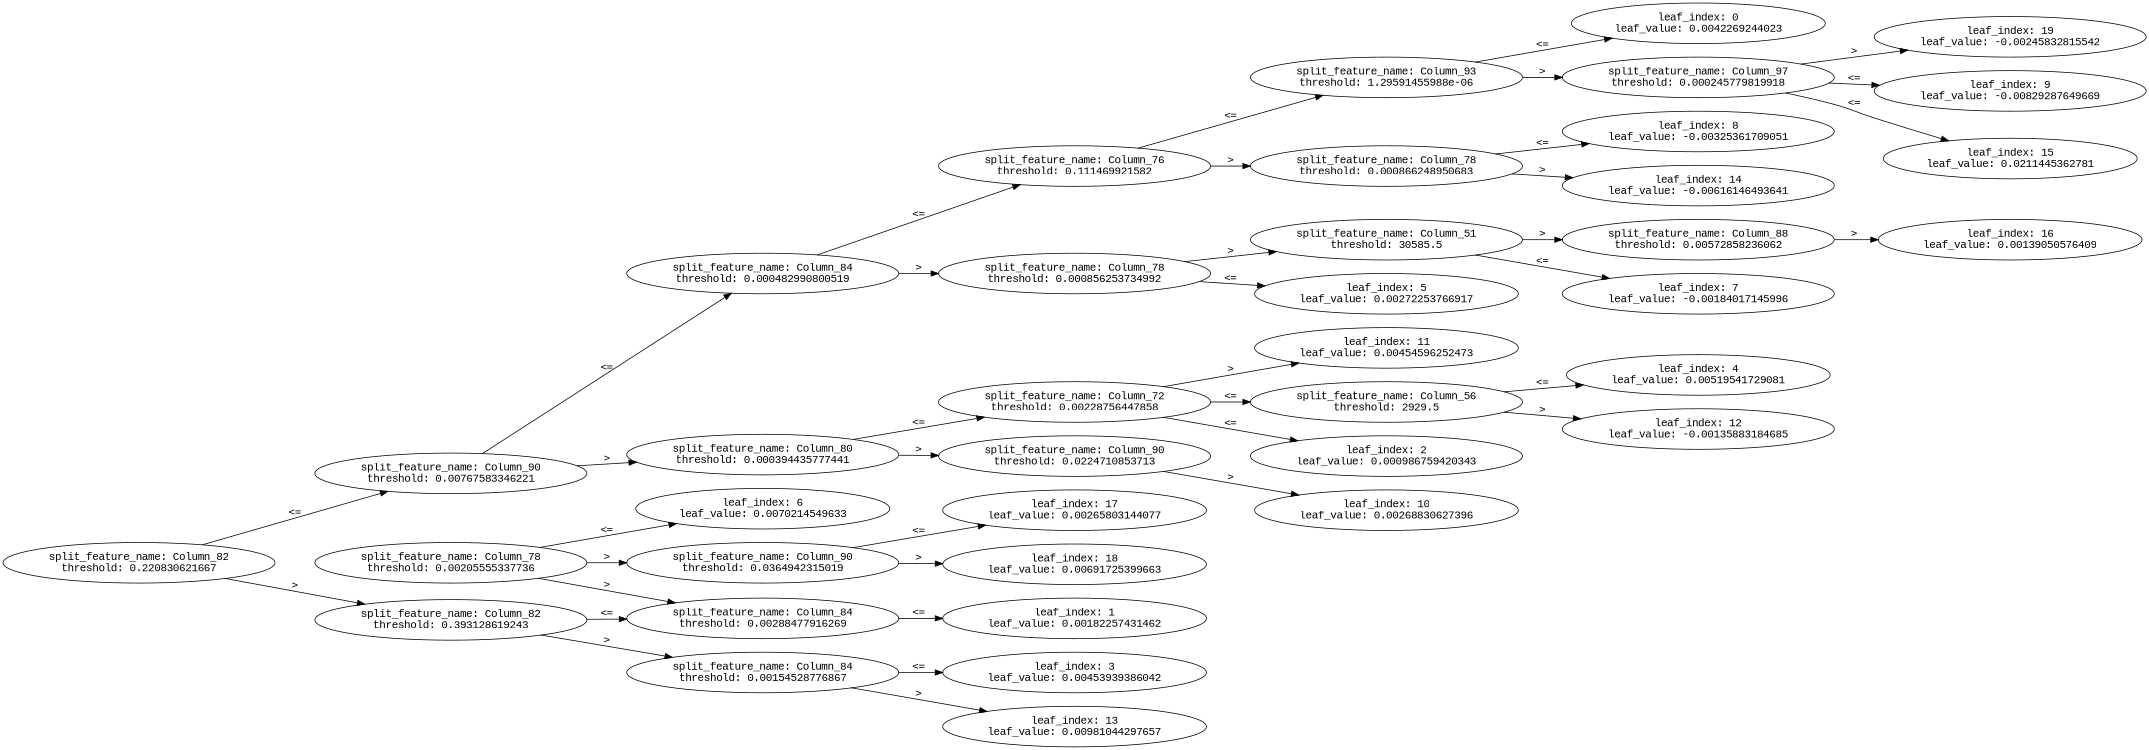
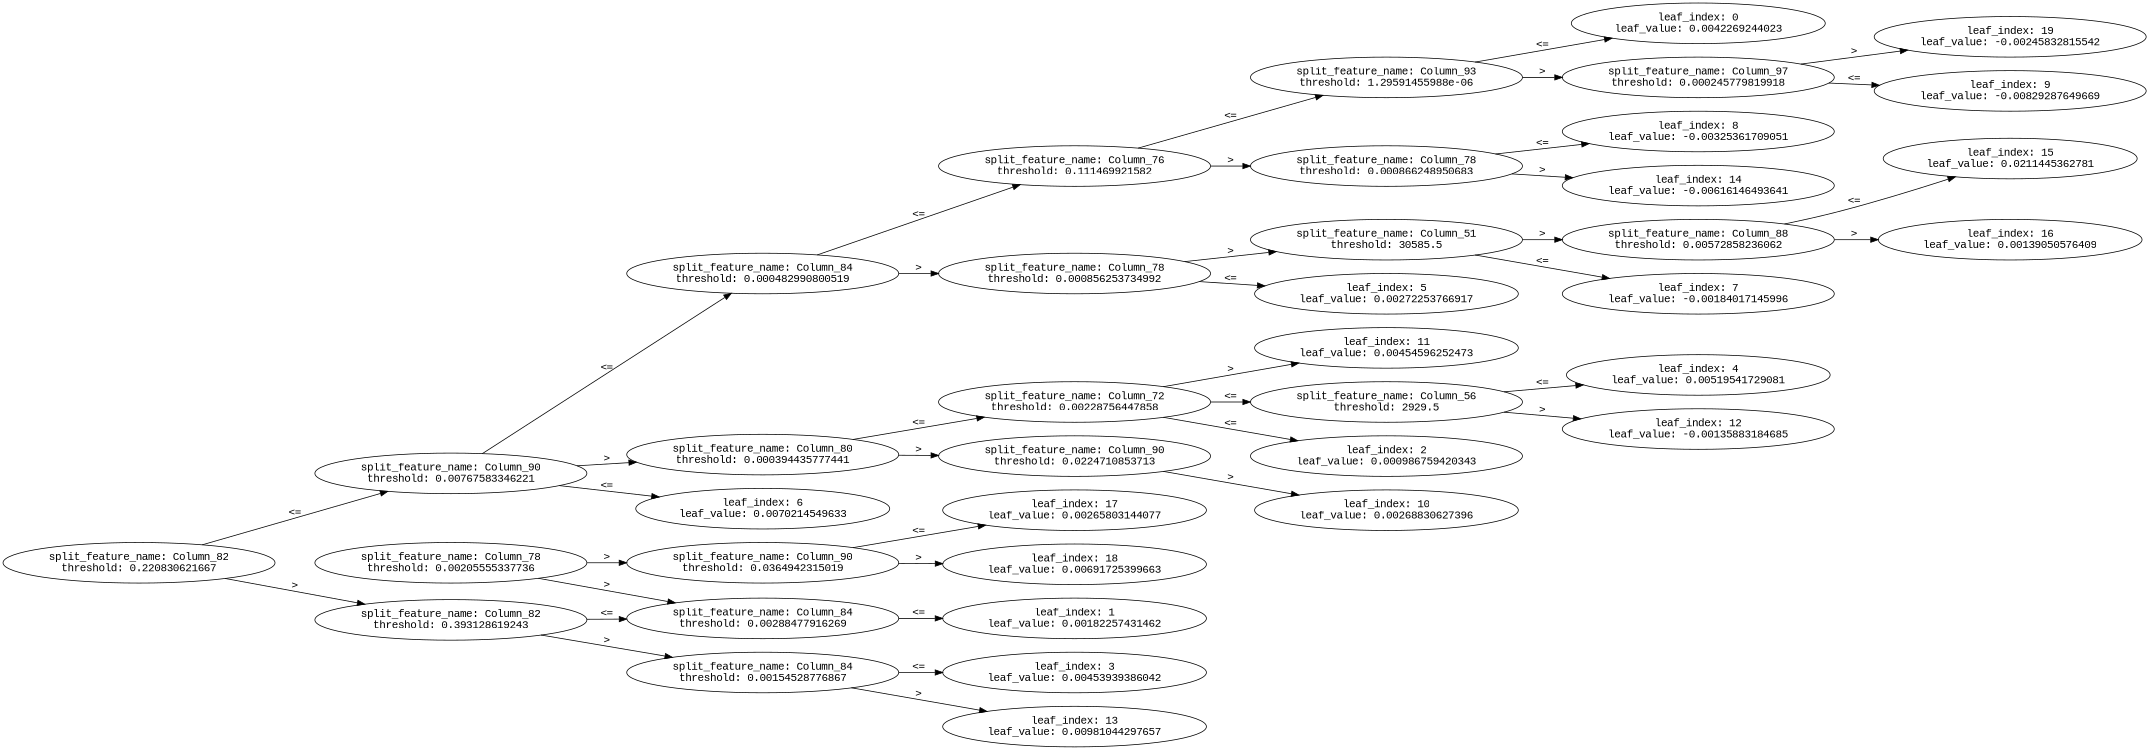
edge "split_feature_name: Column_97 threshold: 0.000245779819918" -> "leaf_index: 15 leaf_value: 0.0211445362781": now "split_feature_name: Column_88 threshold: 0.00572858236062" -> "leaf_index: 15 leaf_value: 0.0211445362781"
edge "split_feature_name: Column_78 threshold: 0.00205555337736" -> "leaf_index: 6 leaf_value: 0.0070214549633": now "split_feature_name: Column_90 threshold: 0.00767583346221" -> "leaf_index: 6 leaf_value: 0.0070214549633"
